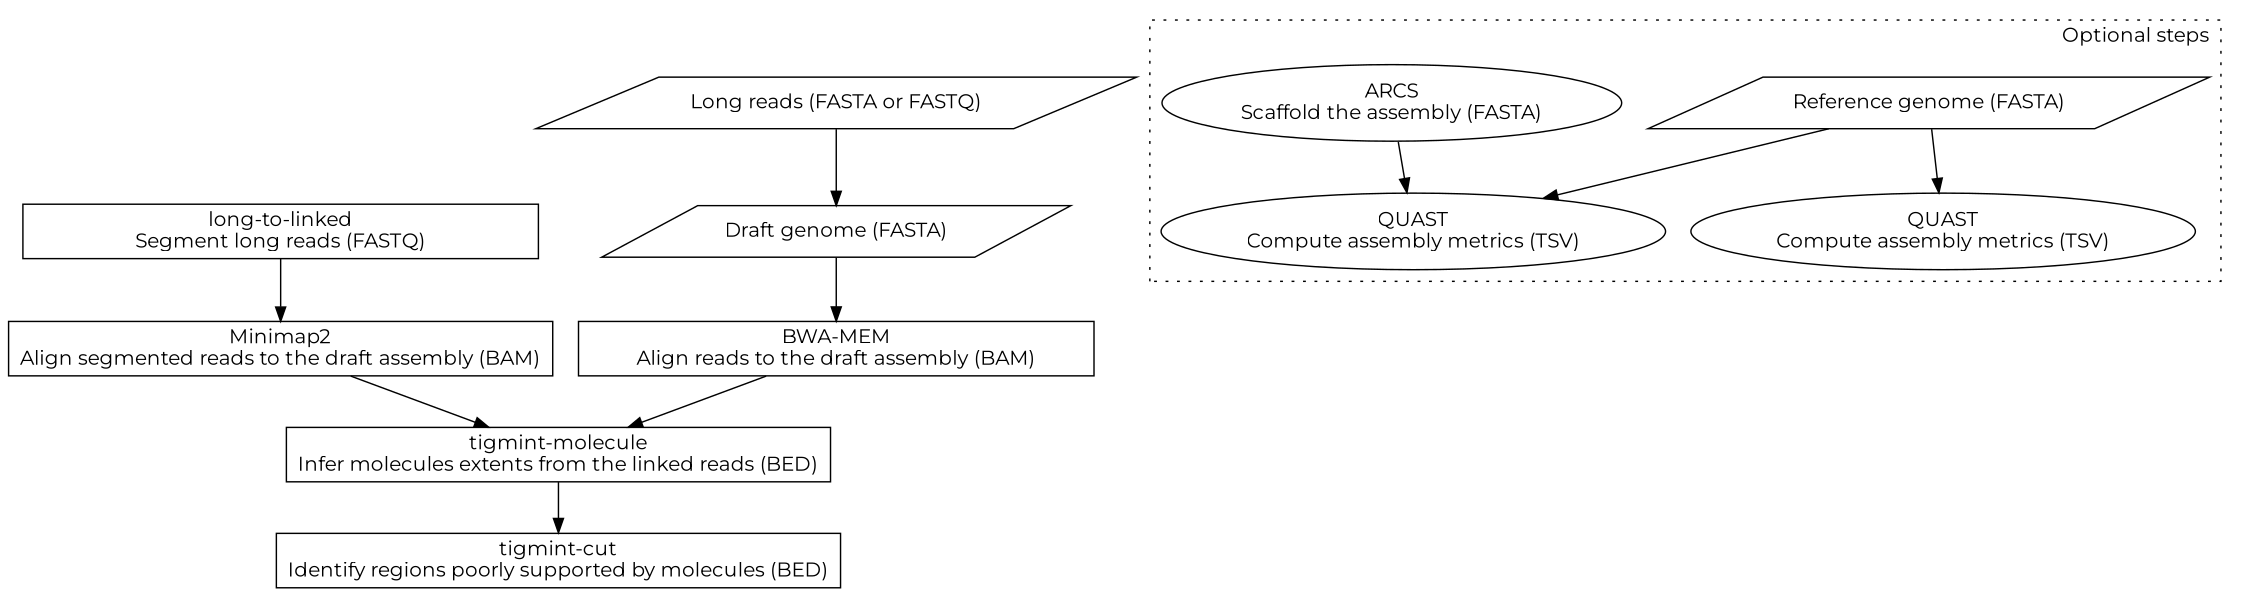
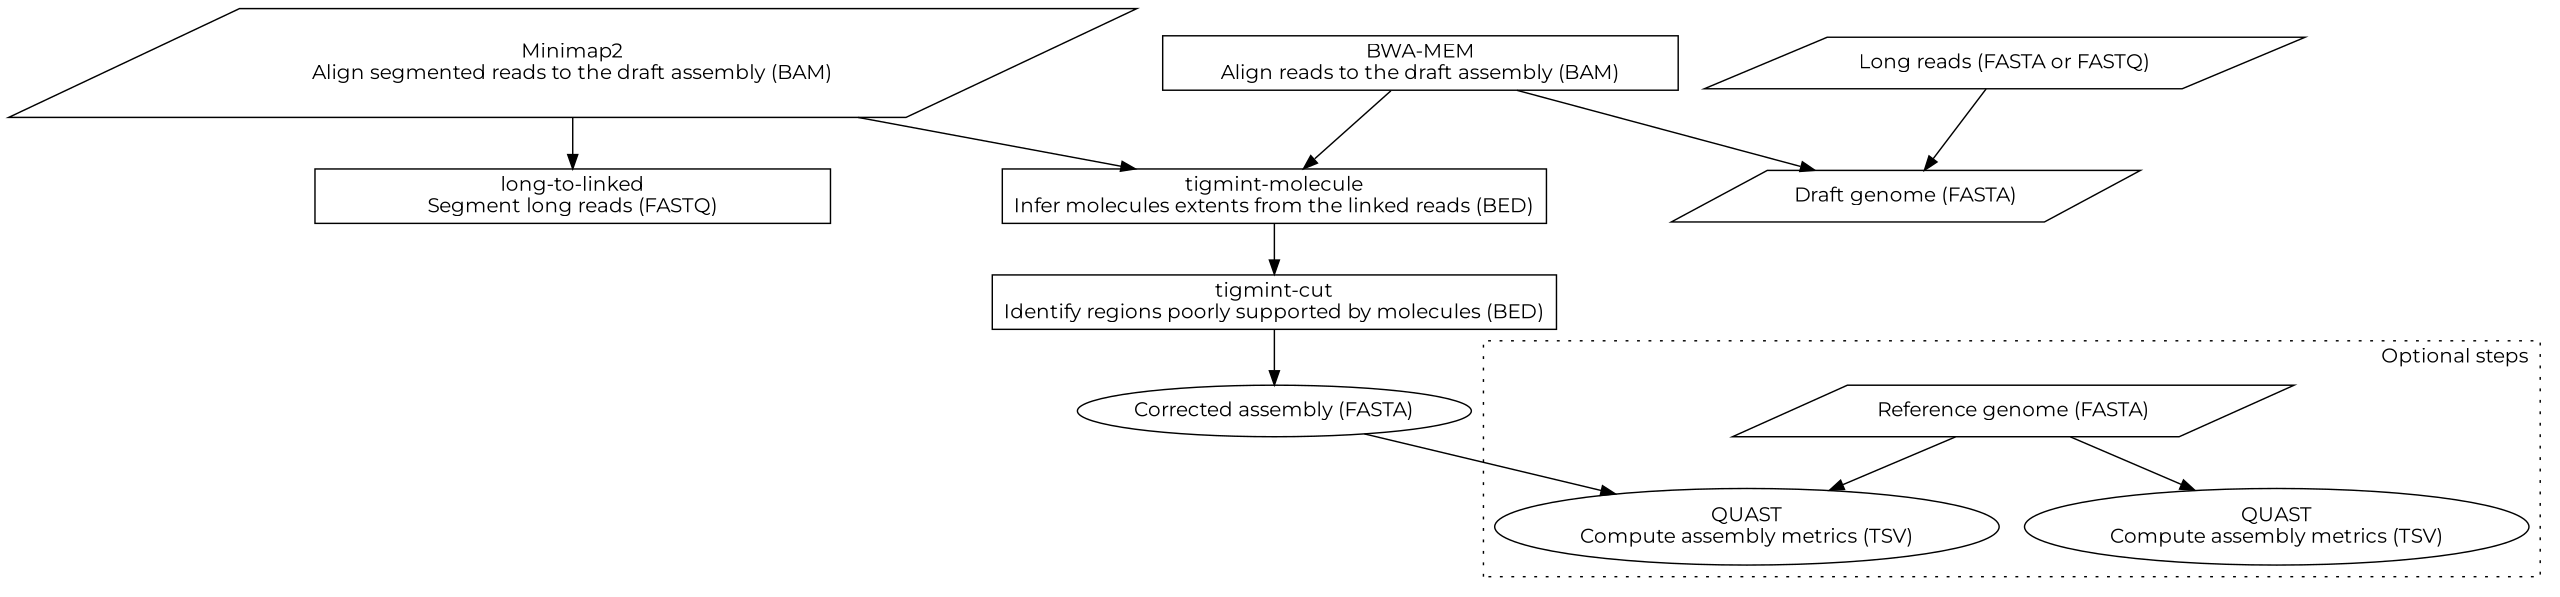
node "ARCS Scaffold the assembly (FASTA)": removed
edge "Draft genome (FASTA)" -> "BWA-MEM Align reads to the draft assembly (BAM)": reversed
edge "long-to-linked Segment long reads (FASTQ)" -> "Minimap2 Align segmented reads to the draft assembly (BAM)": reversed
node "Minimap2 Align segmented reads to the draft assembly (BAM)": shape box -> parallelogram
node "Corrected assembly (FASTA)": added
